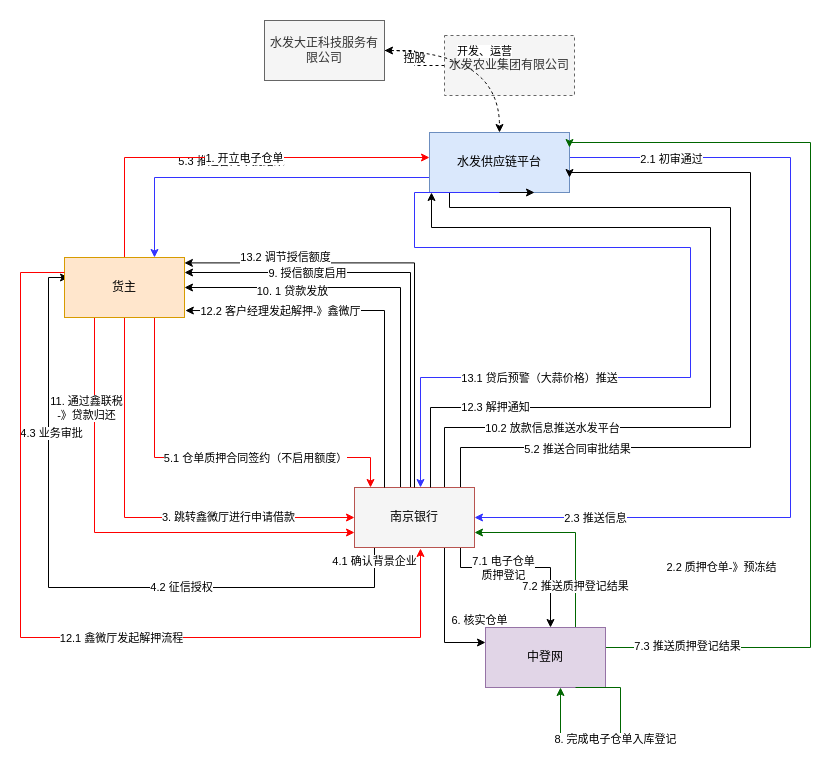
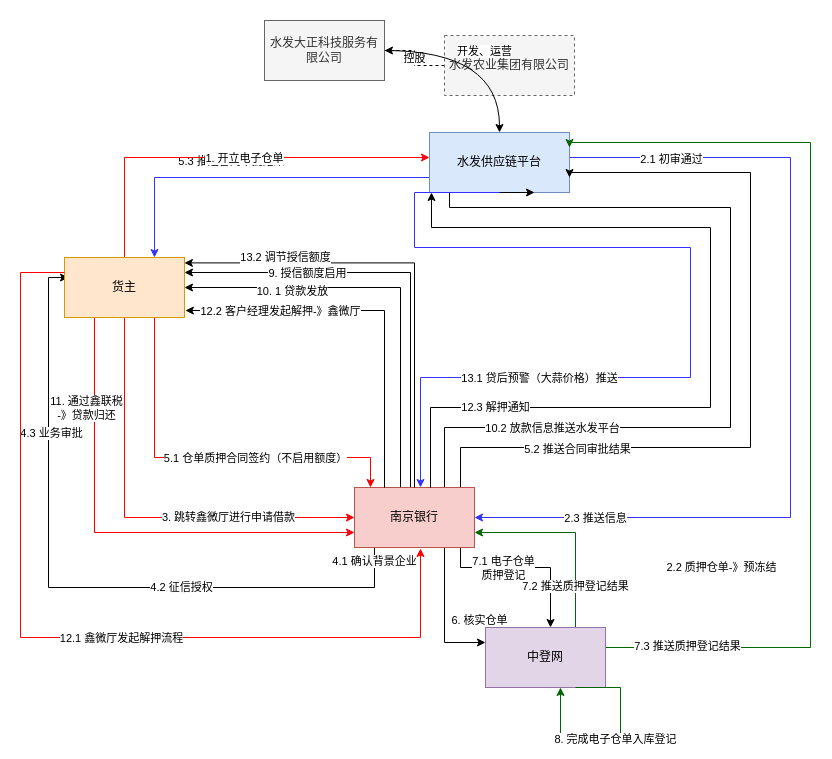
edge "水发大正科技服务有限公司" -> "水发供应链平台": style dashed -> solid
node "南京银行": fillcolor #f5f5f5 -> #f8cecc
